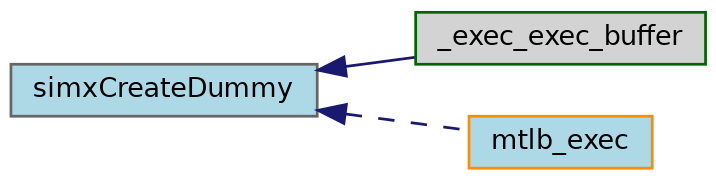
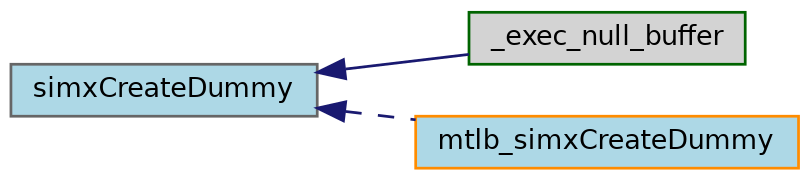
node "_exec_exec_buffer": label "_exec_exec_buffer" -> "_exec_null_buffer"
node "mtlb_exec": label "mtlb_exec" -> "mtlb_simxCreateDummy"
